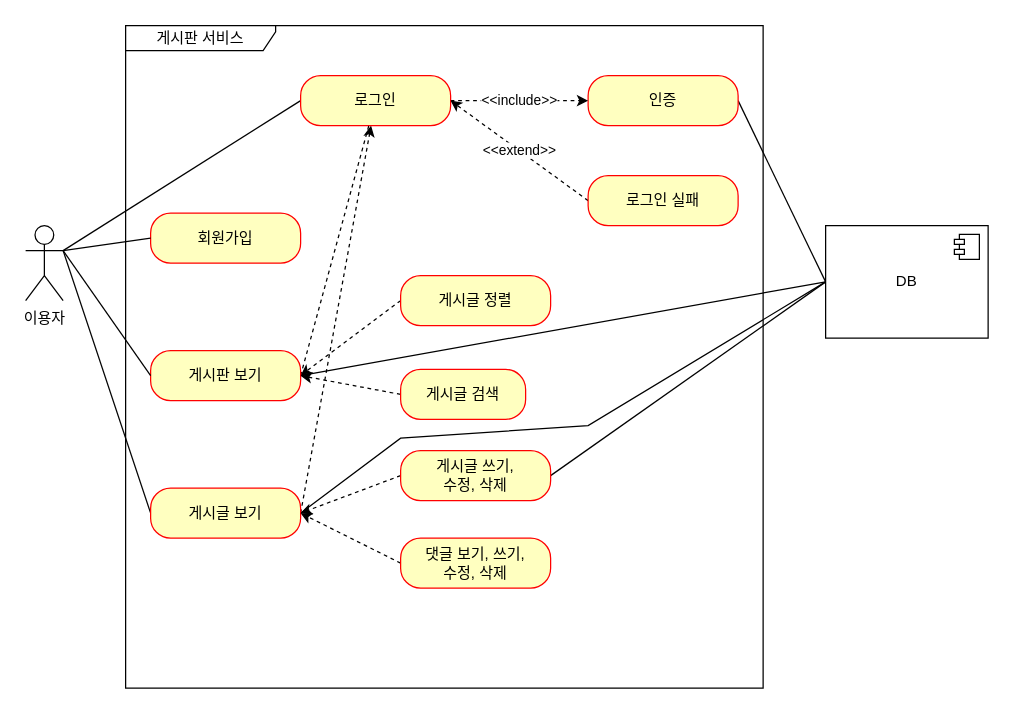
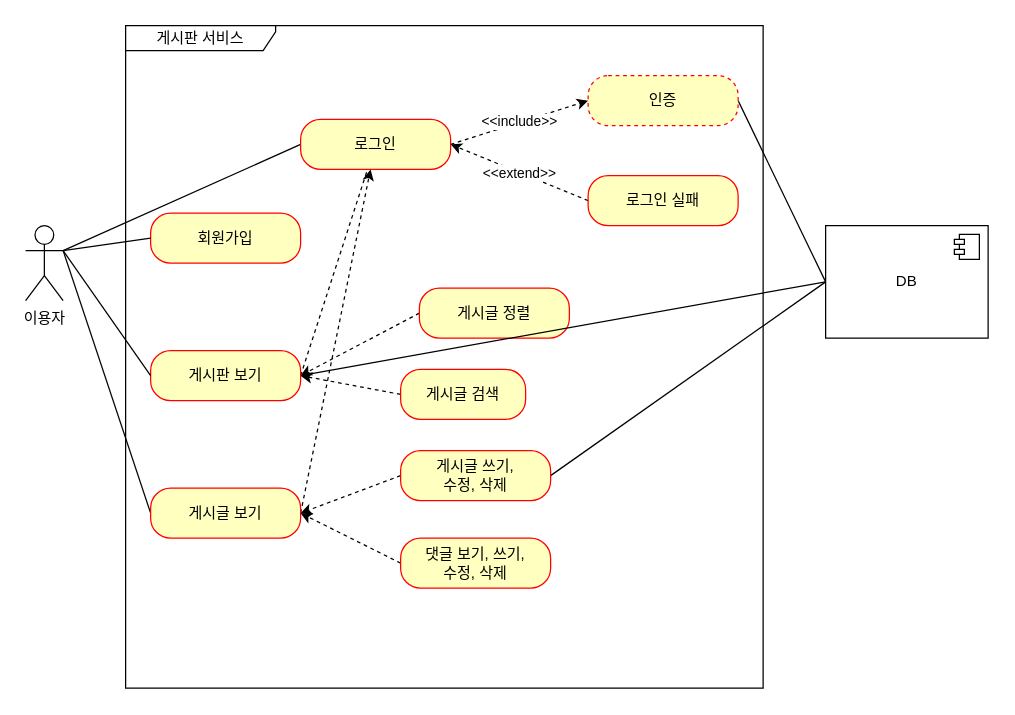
node "로그인": moved (376, 101) -> (376, 144)
node "인증": style solid -> dashed
node "게시글 정렬": moved (476, 301) -> (494, 313)
edge "DB" -- "게시글 보기": removed
